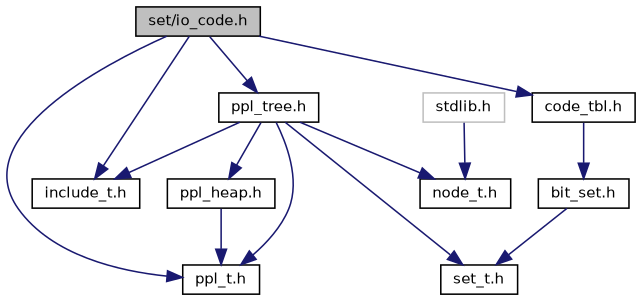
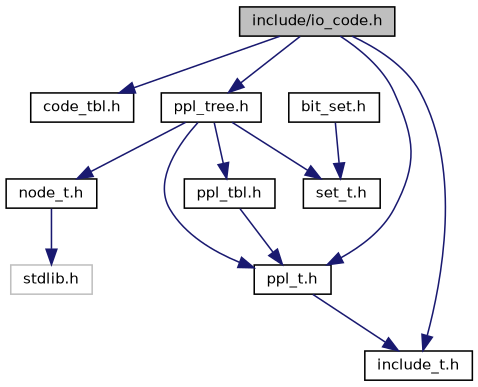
node "set/io_code.h": label "set/io_code.h" -> "include/io_code.h"
edge "stdlib.h" -> "node_t.h": reversed
edge "code_tbl.h" -> "bit_set.h": removed
edge "ppl_tree.h" -> "include_t.h": now "ppl_t.h" -> "include_t.h"
node "ppl_heap.h": label "ppl_heap.h" -> "ppl_tbl.h"
